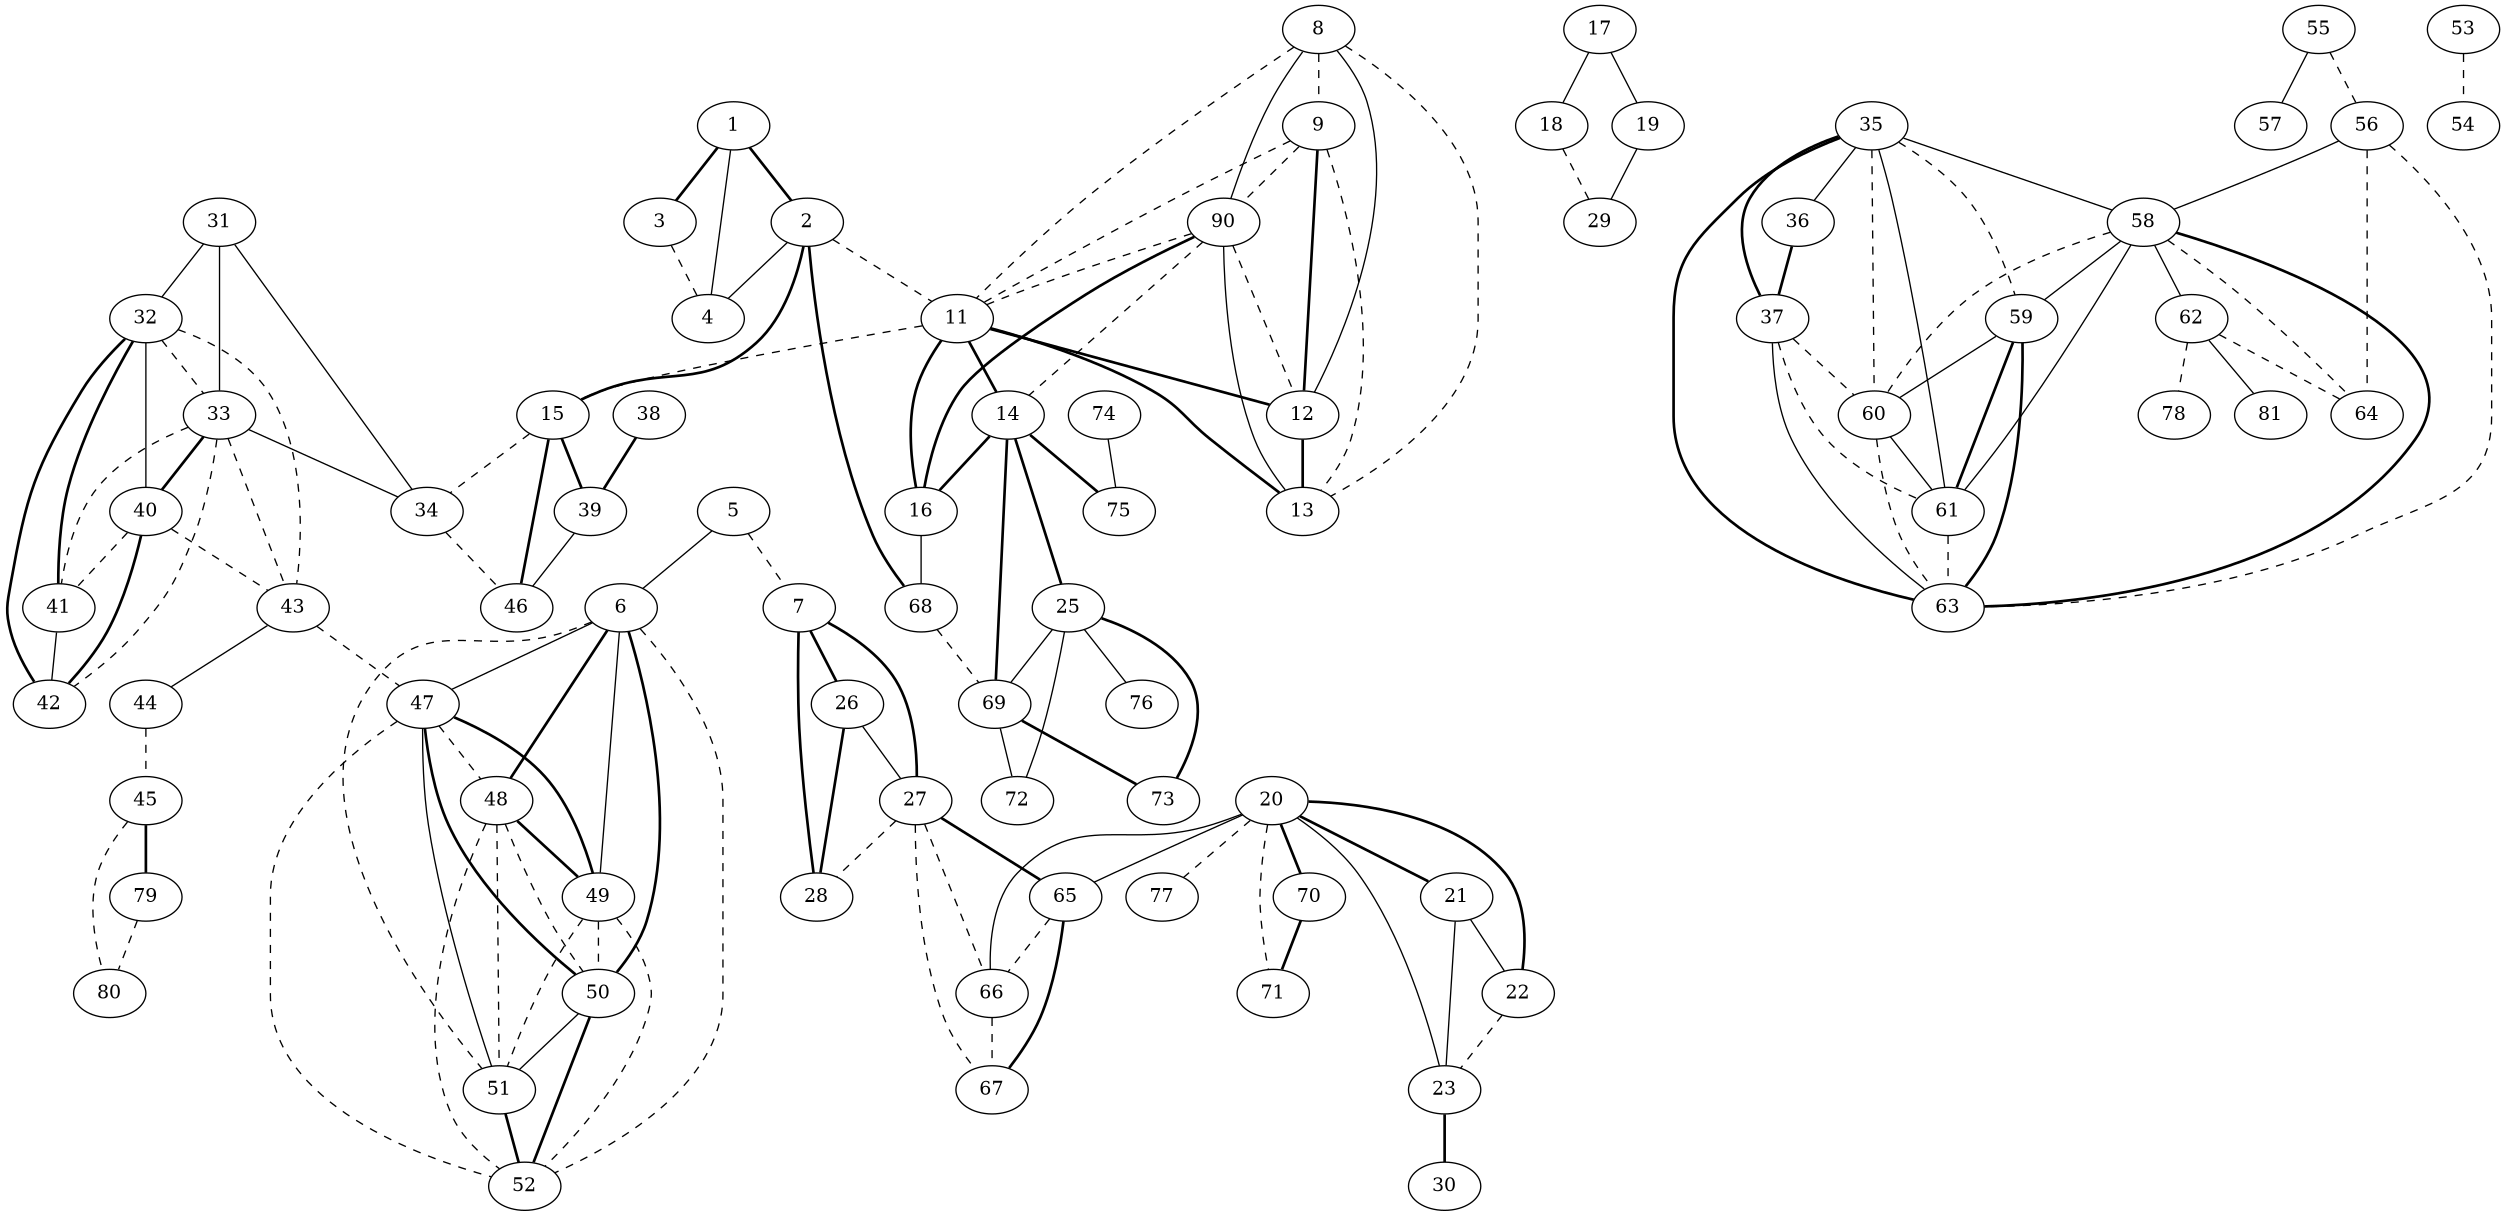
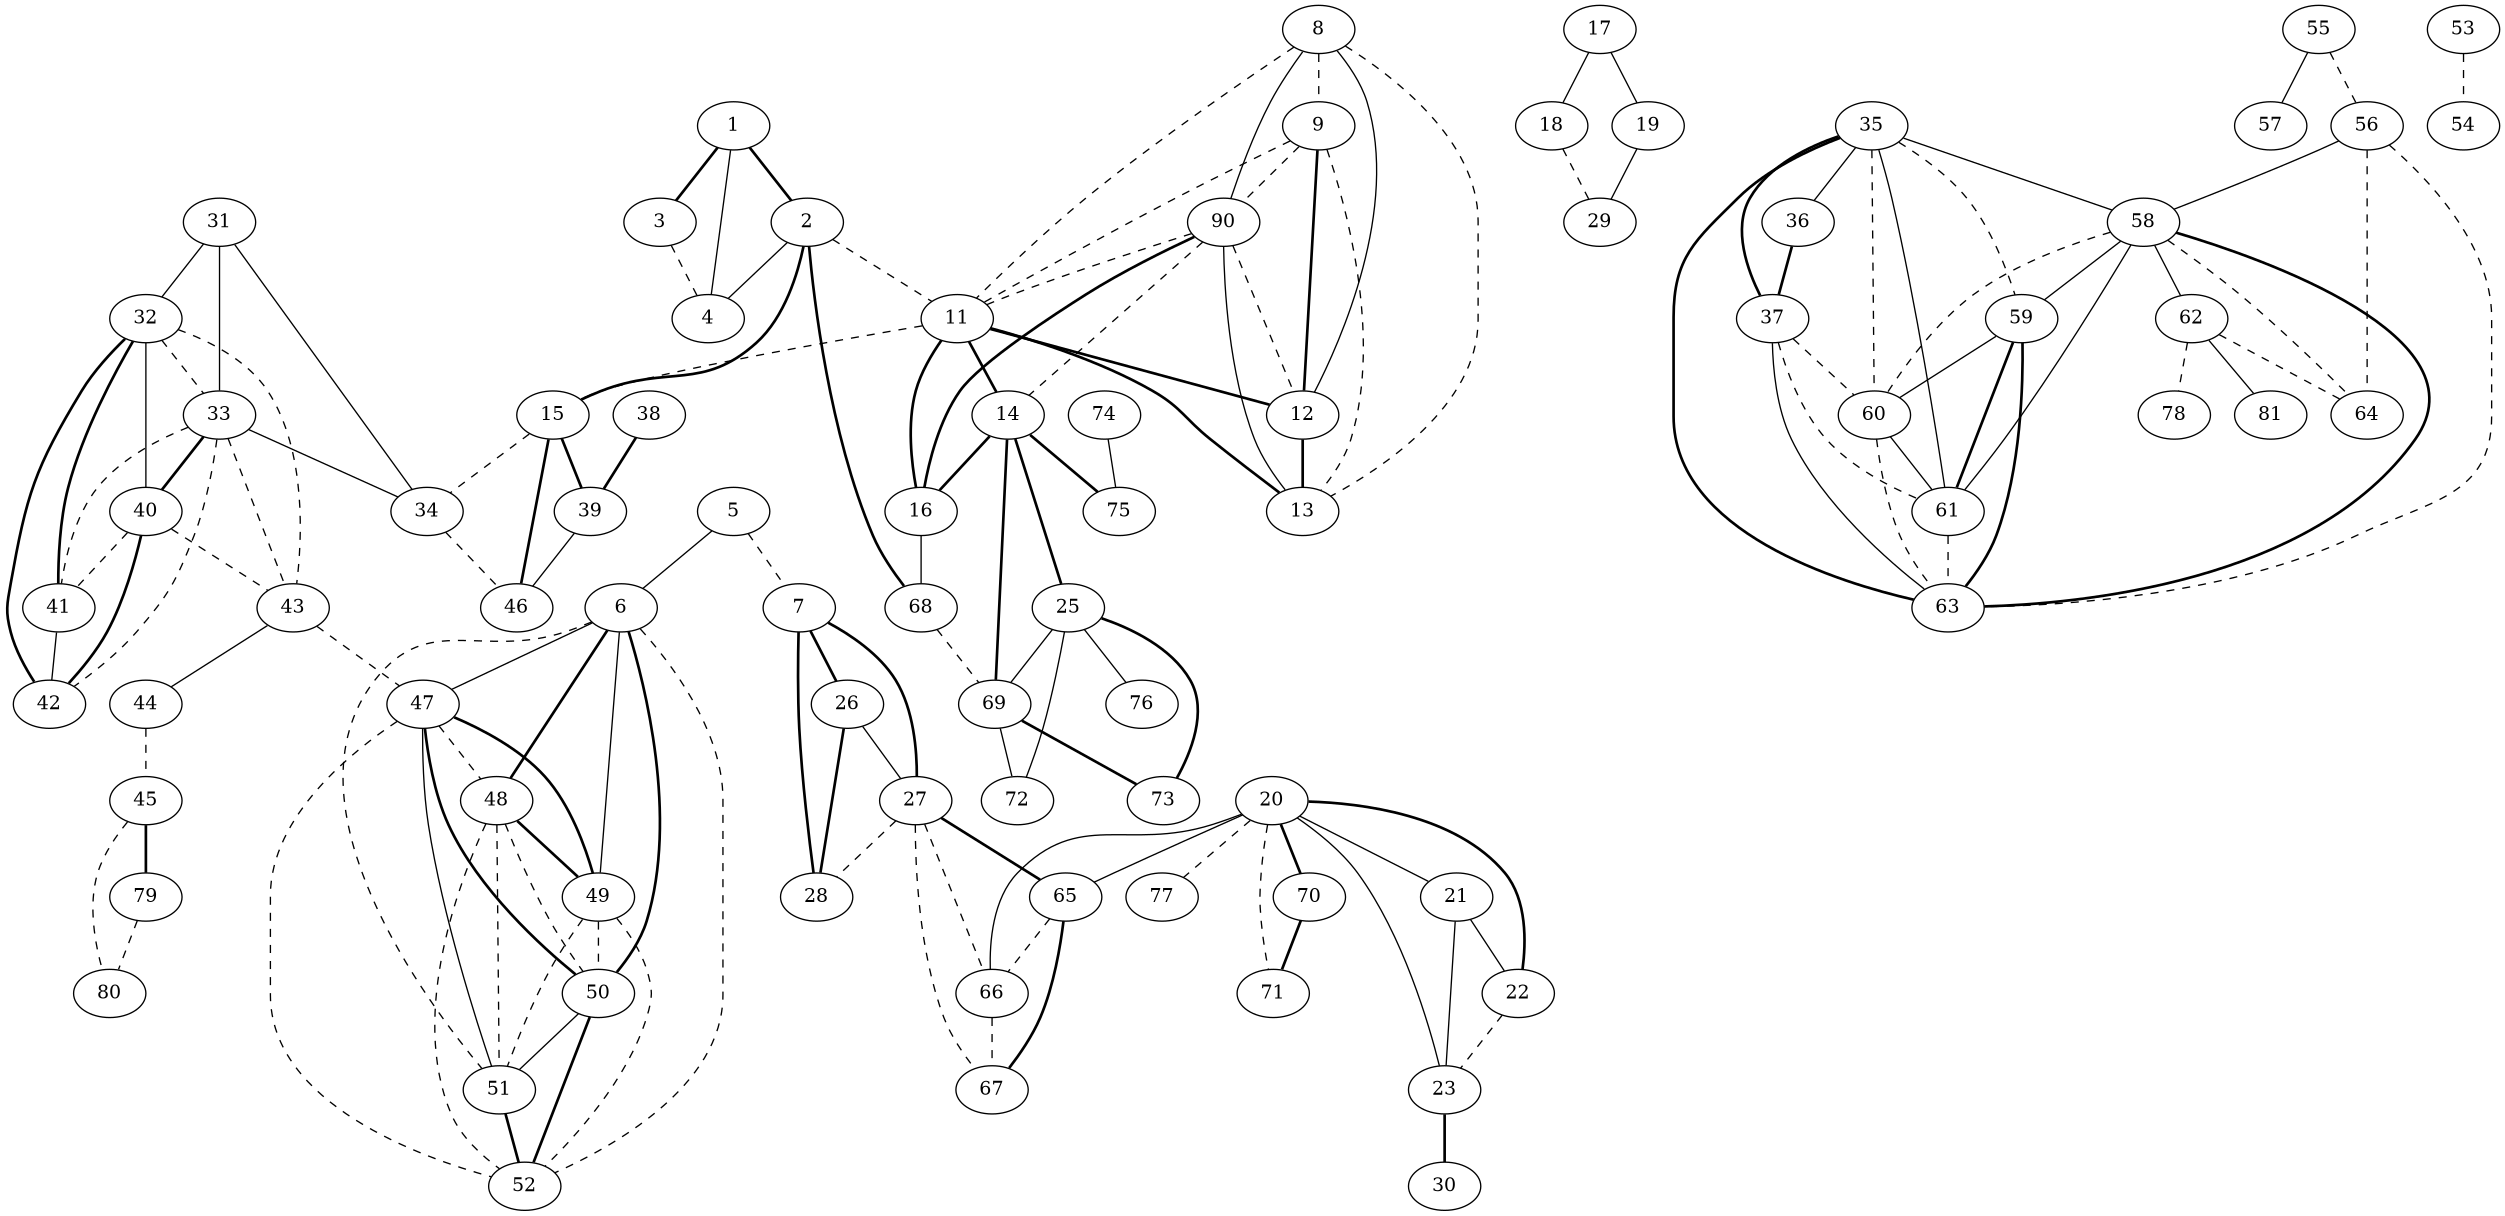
edge "20" -- "21": style bold -> solid
